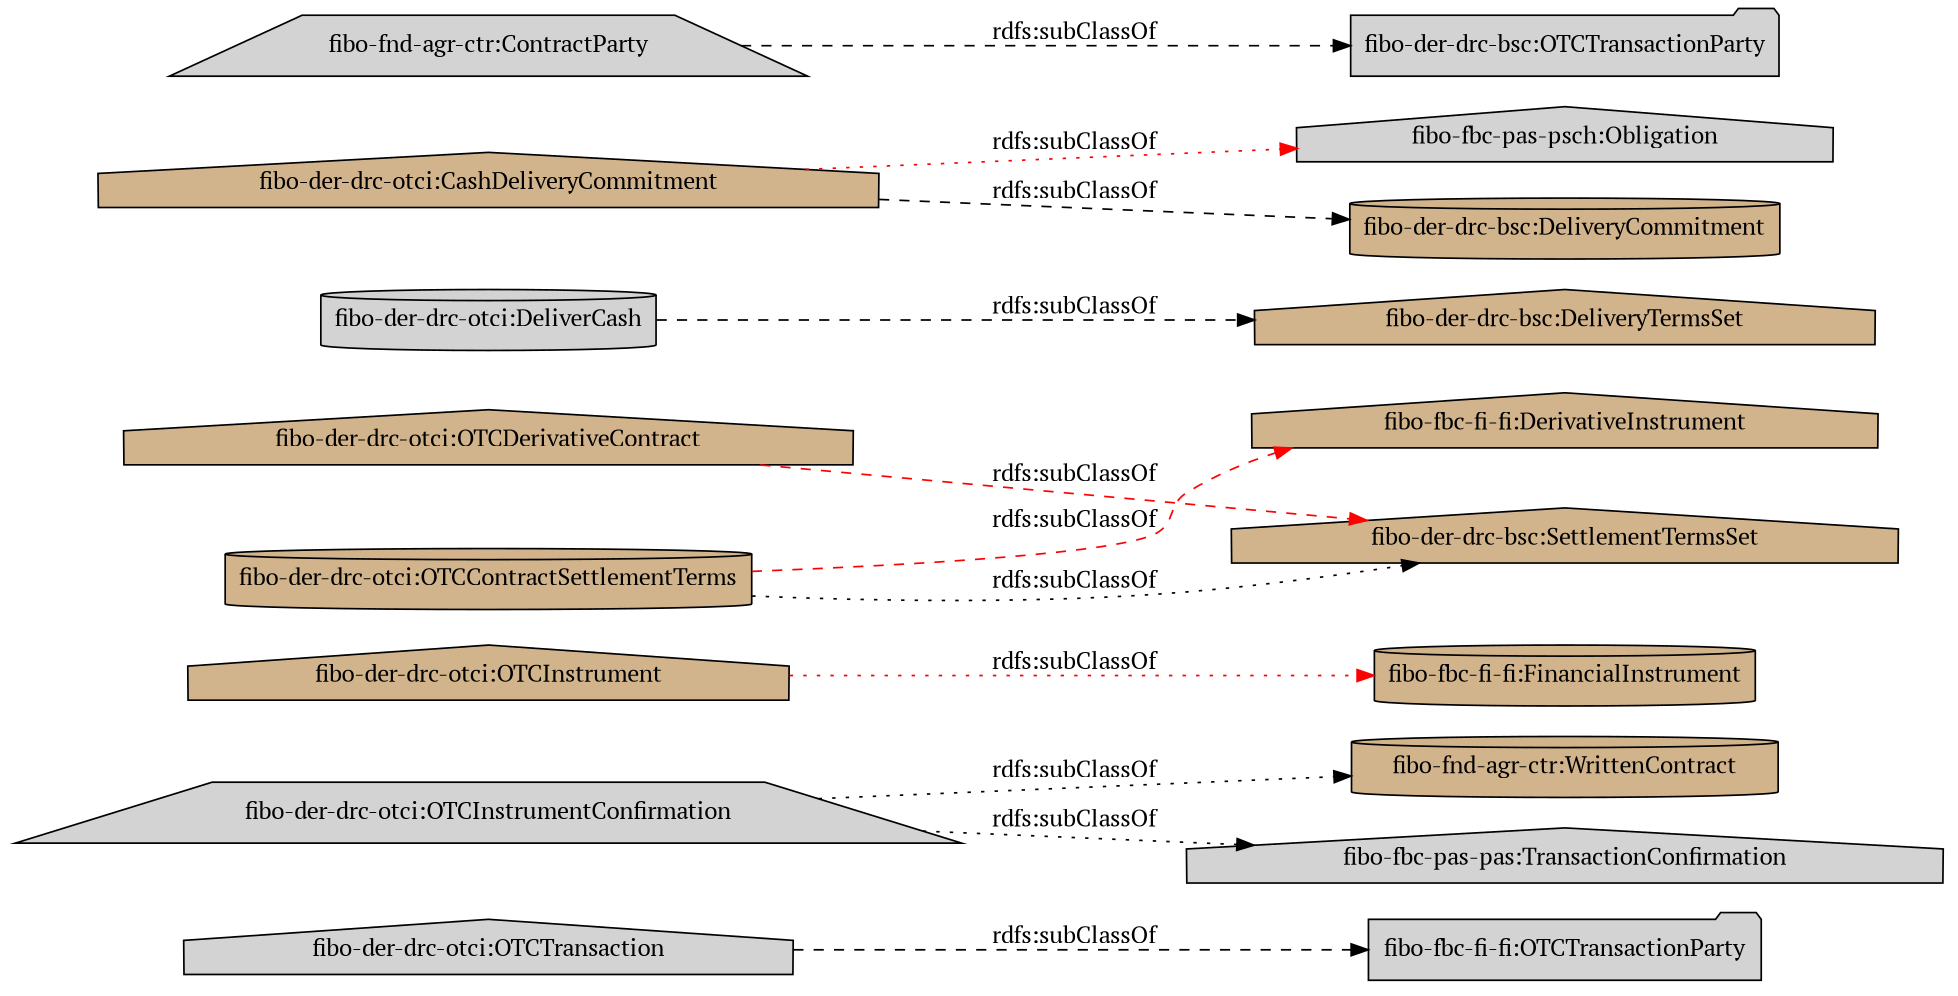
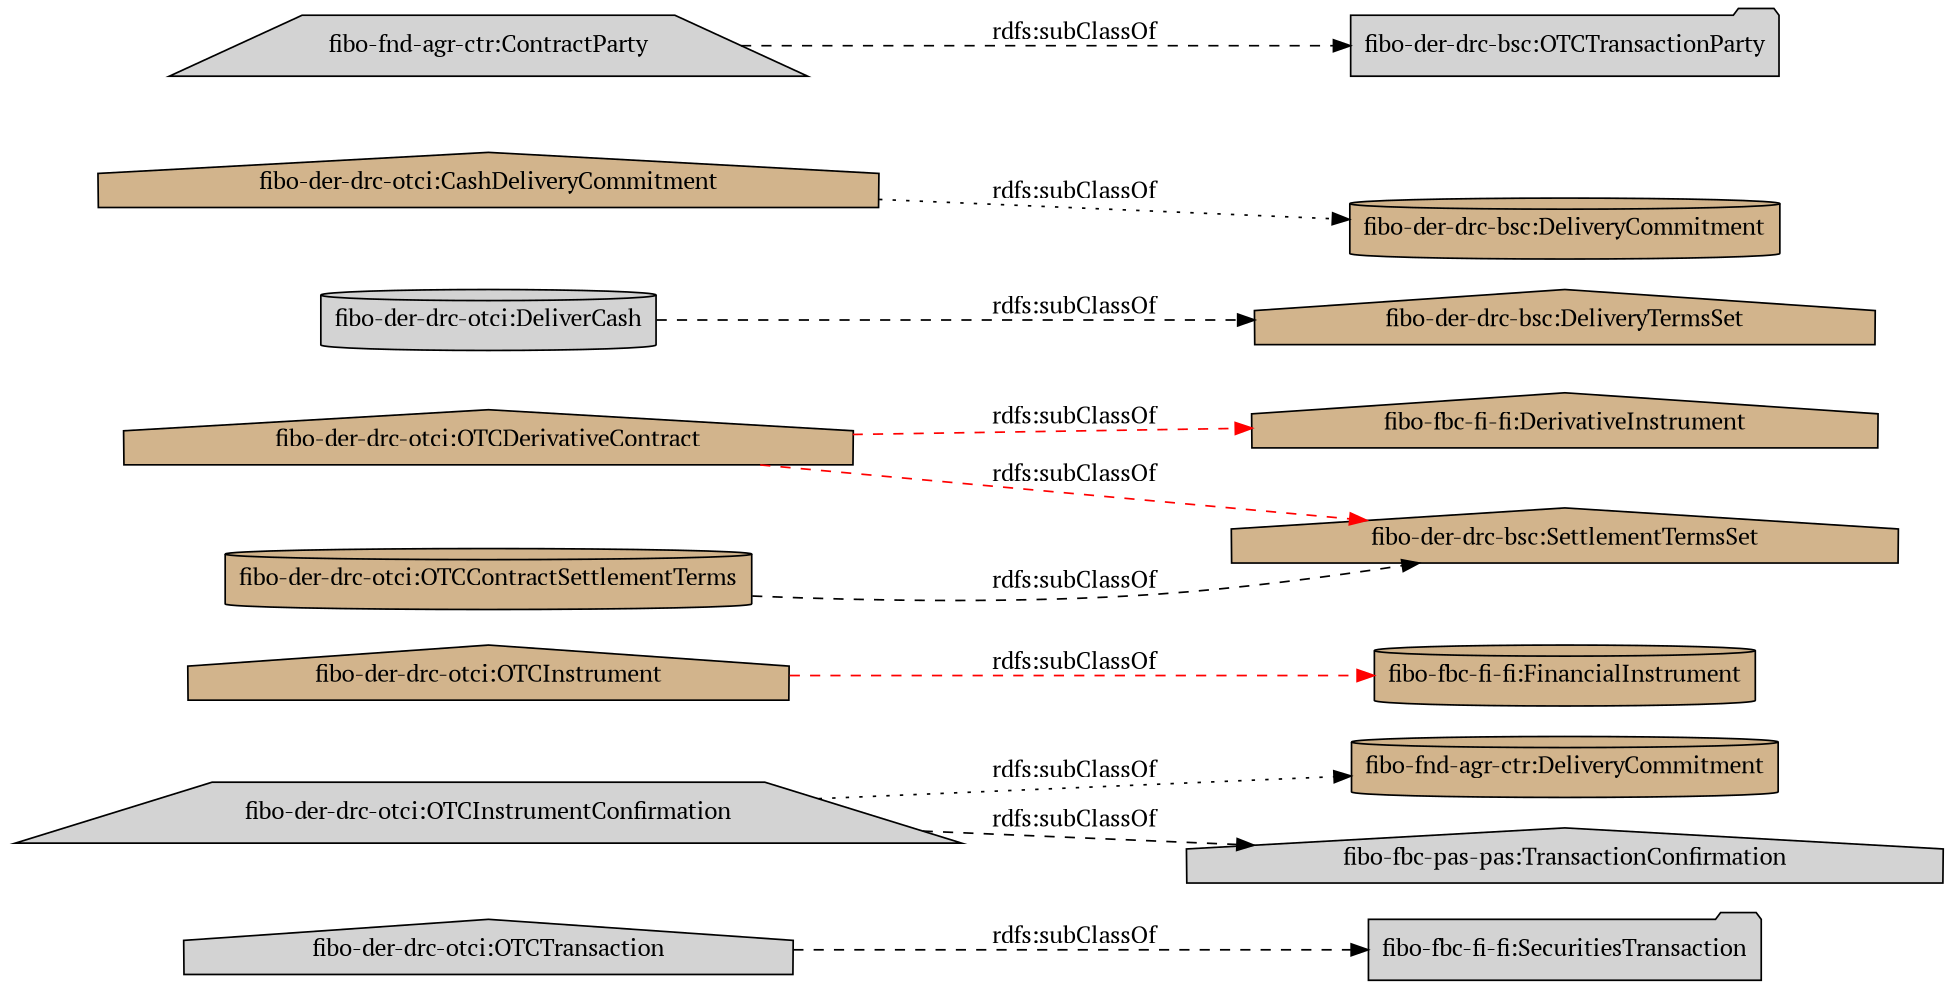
node "fibo-fbc-pas-psch:Obligation": removed
edge "fibo-der-drc-otci:CashDeliveryCommitment" -> "fibo-der-drc-bsc:DeliveryCommitment": style dashed -> dotted
edge "fibo-der-drc-otci:OTCContractSettlementTerms" -> "fibo-fbc-fi-fi:DerivativeInstrument": now "fibo-der-drc-otci:OTCDerivativeContract" -> "fibo-fbc-fi-fi:DerivativeInstrument"
edge "fibo-der-drc-otci:OTCContractSettlementTerms" -> "fibo-der-drc-bsc:SettlementTermsSet": style dotted -> dashed
edge "fibo-der-drc-otci:OTCInstrument" -> "fibo-fbc-fi-fi:FinancialInstrument": style dotted -> dashed
node "fibo-fnd-agr-ctr:WrittenContract": label "fibo-fnd-agr-ctr:WrittenContract" -> "fibo-fnd-agr-ctr:DeliveryCommitment"
edge "fibo-der-drc-otci:OTCInstrumentConfirmation" -> "fibo-fbc-pas-pas:TransactionConfirmation": style dotted -> dashed
node "fibo-fbc-fi-fi:OTCTransactionParty": label "fibo-fbc-fi-fi:OTCTransactionParty" -> "fibo-fbc-fi-fi:SecuritiesTransaction"
